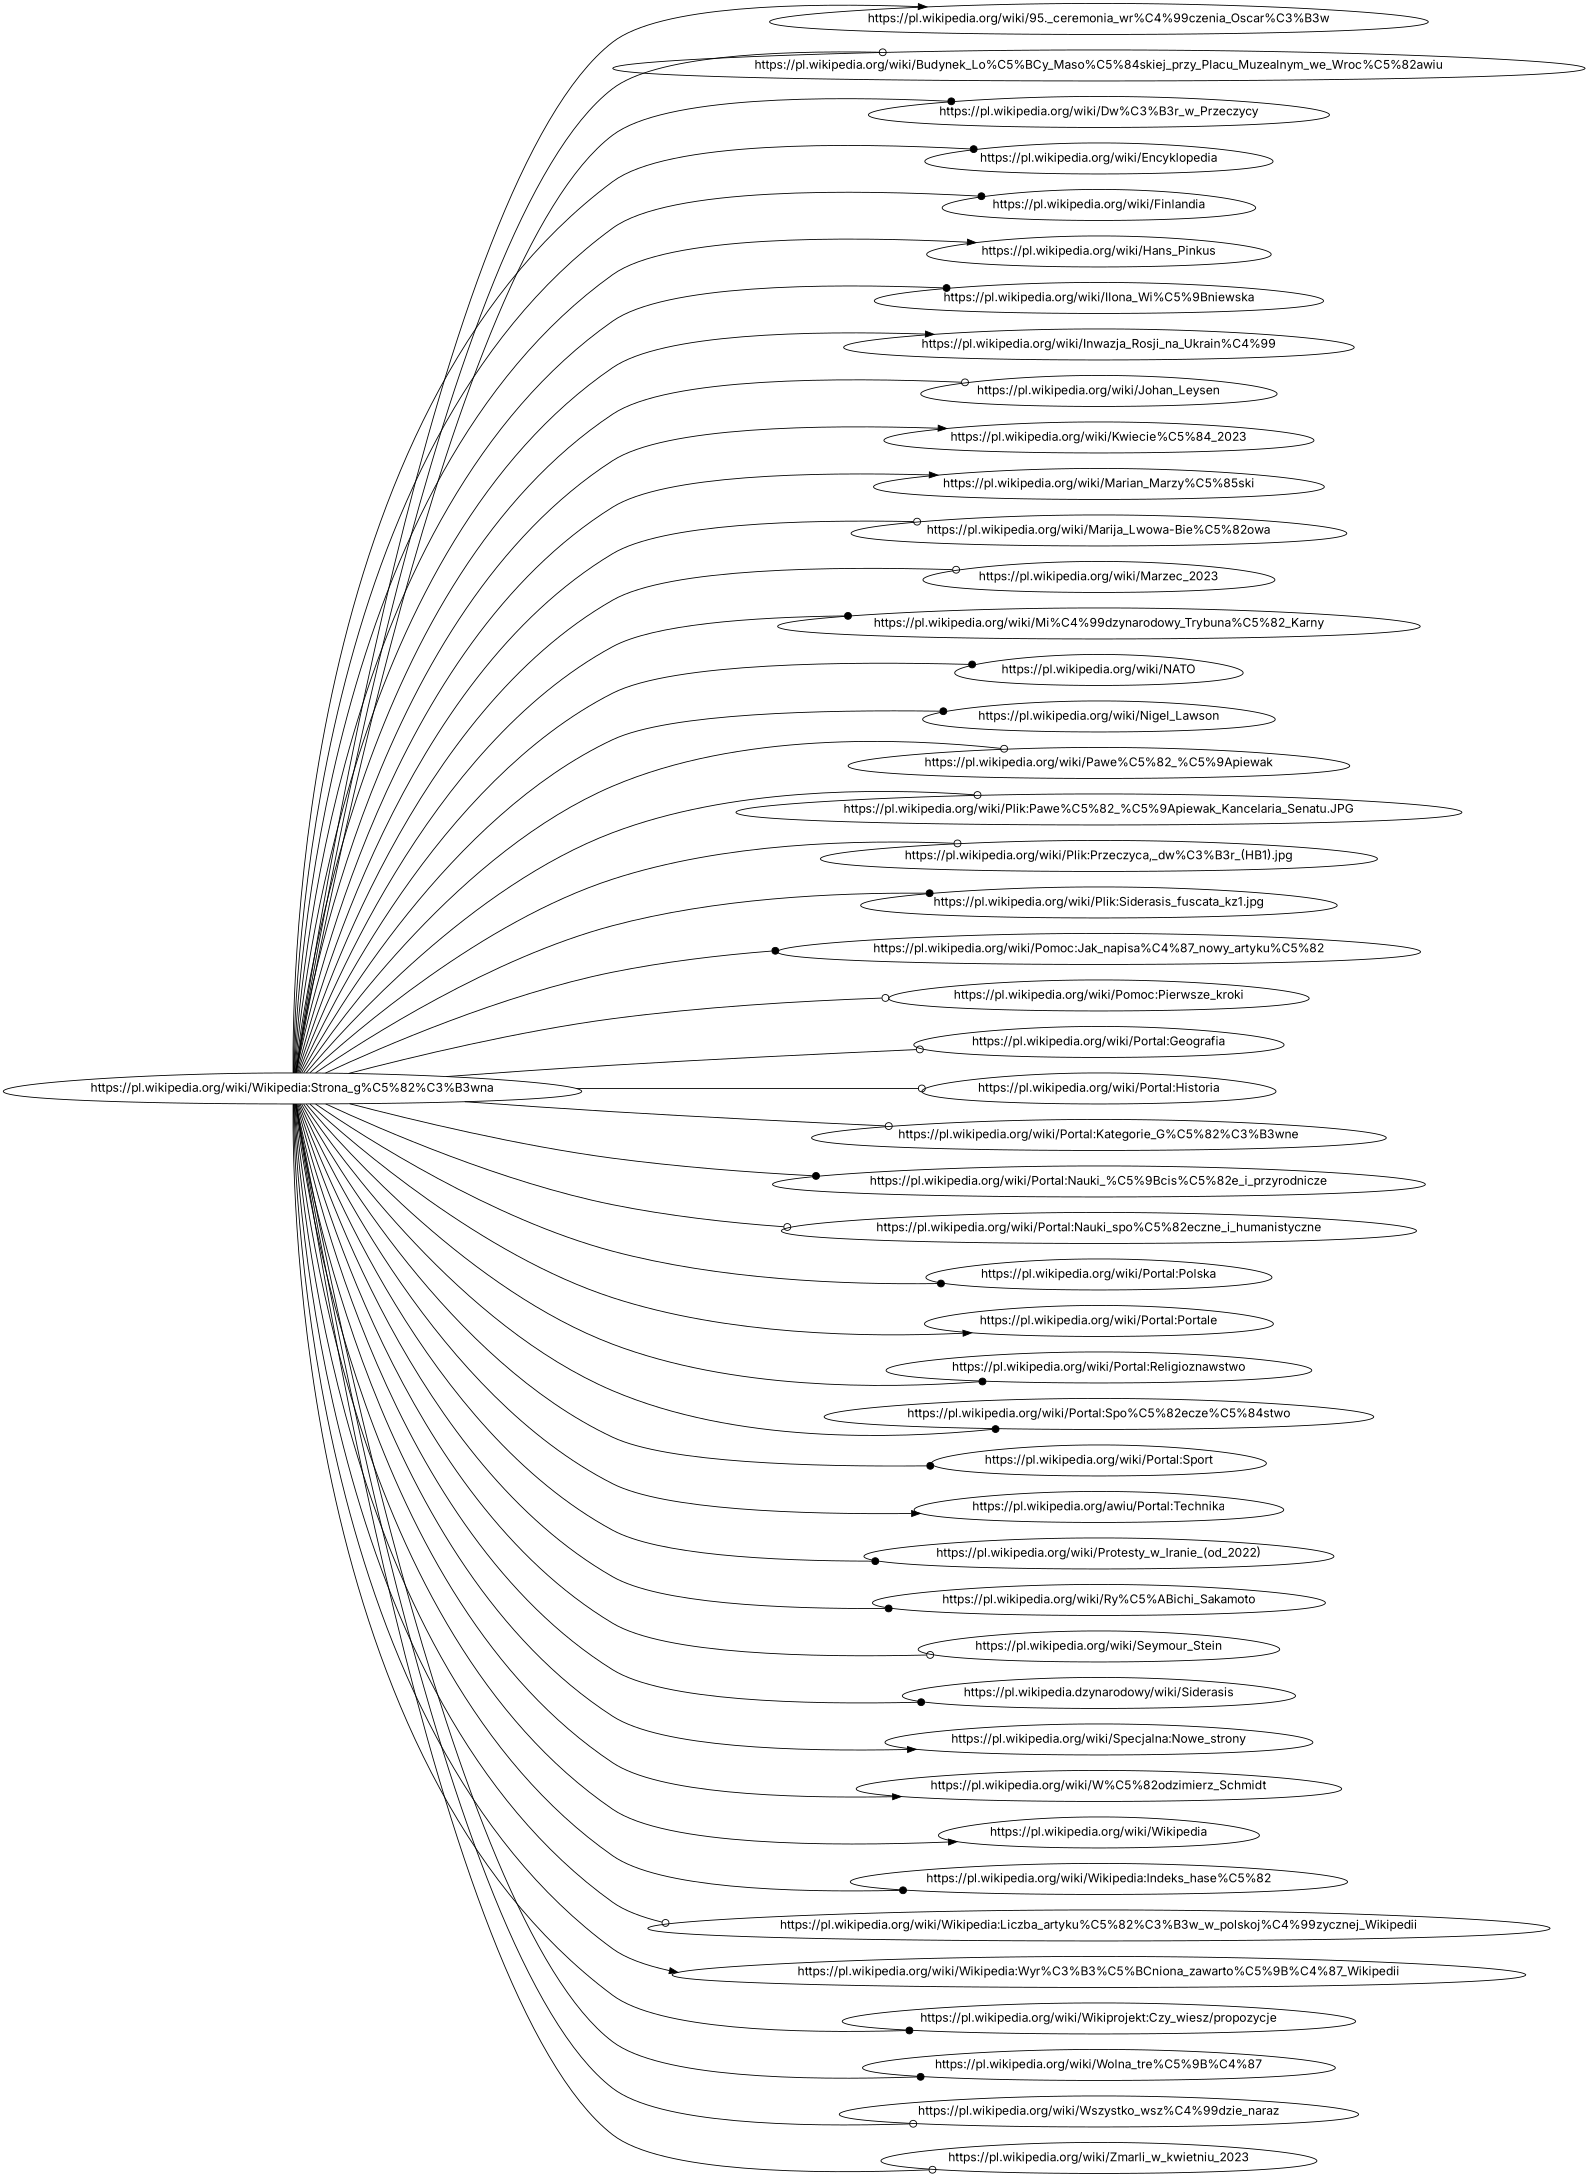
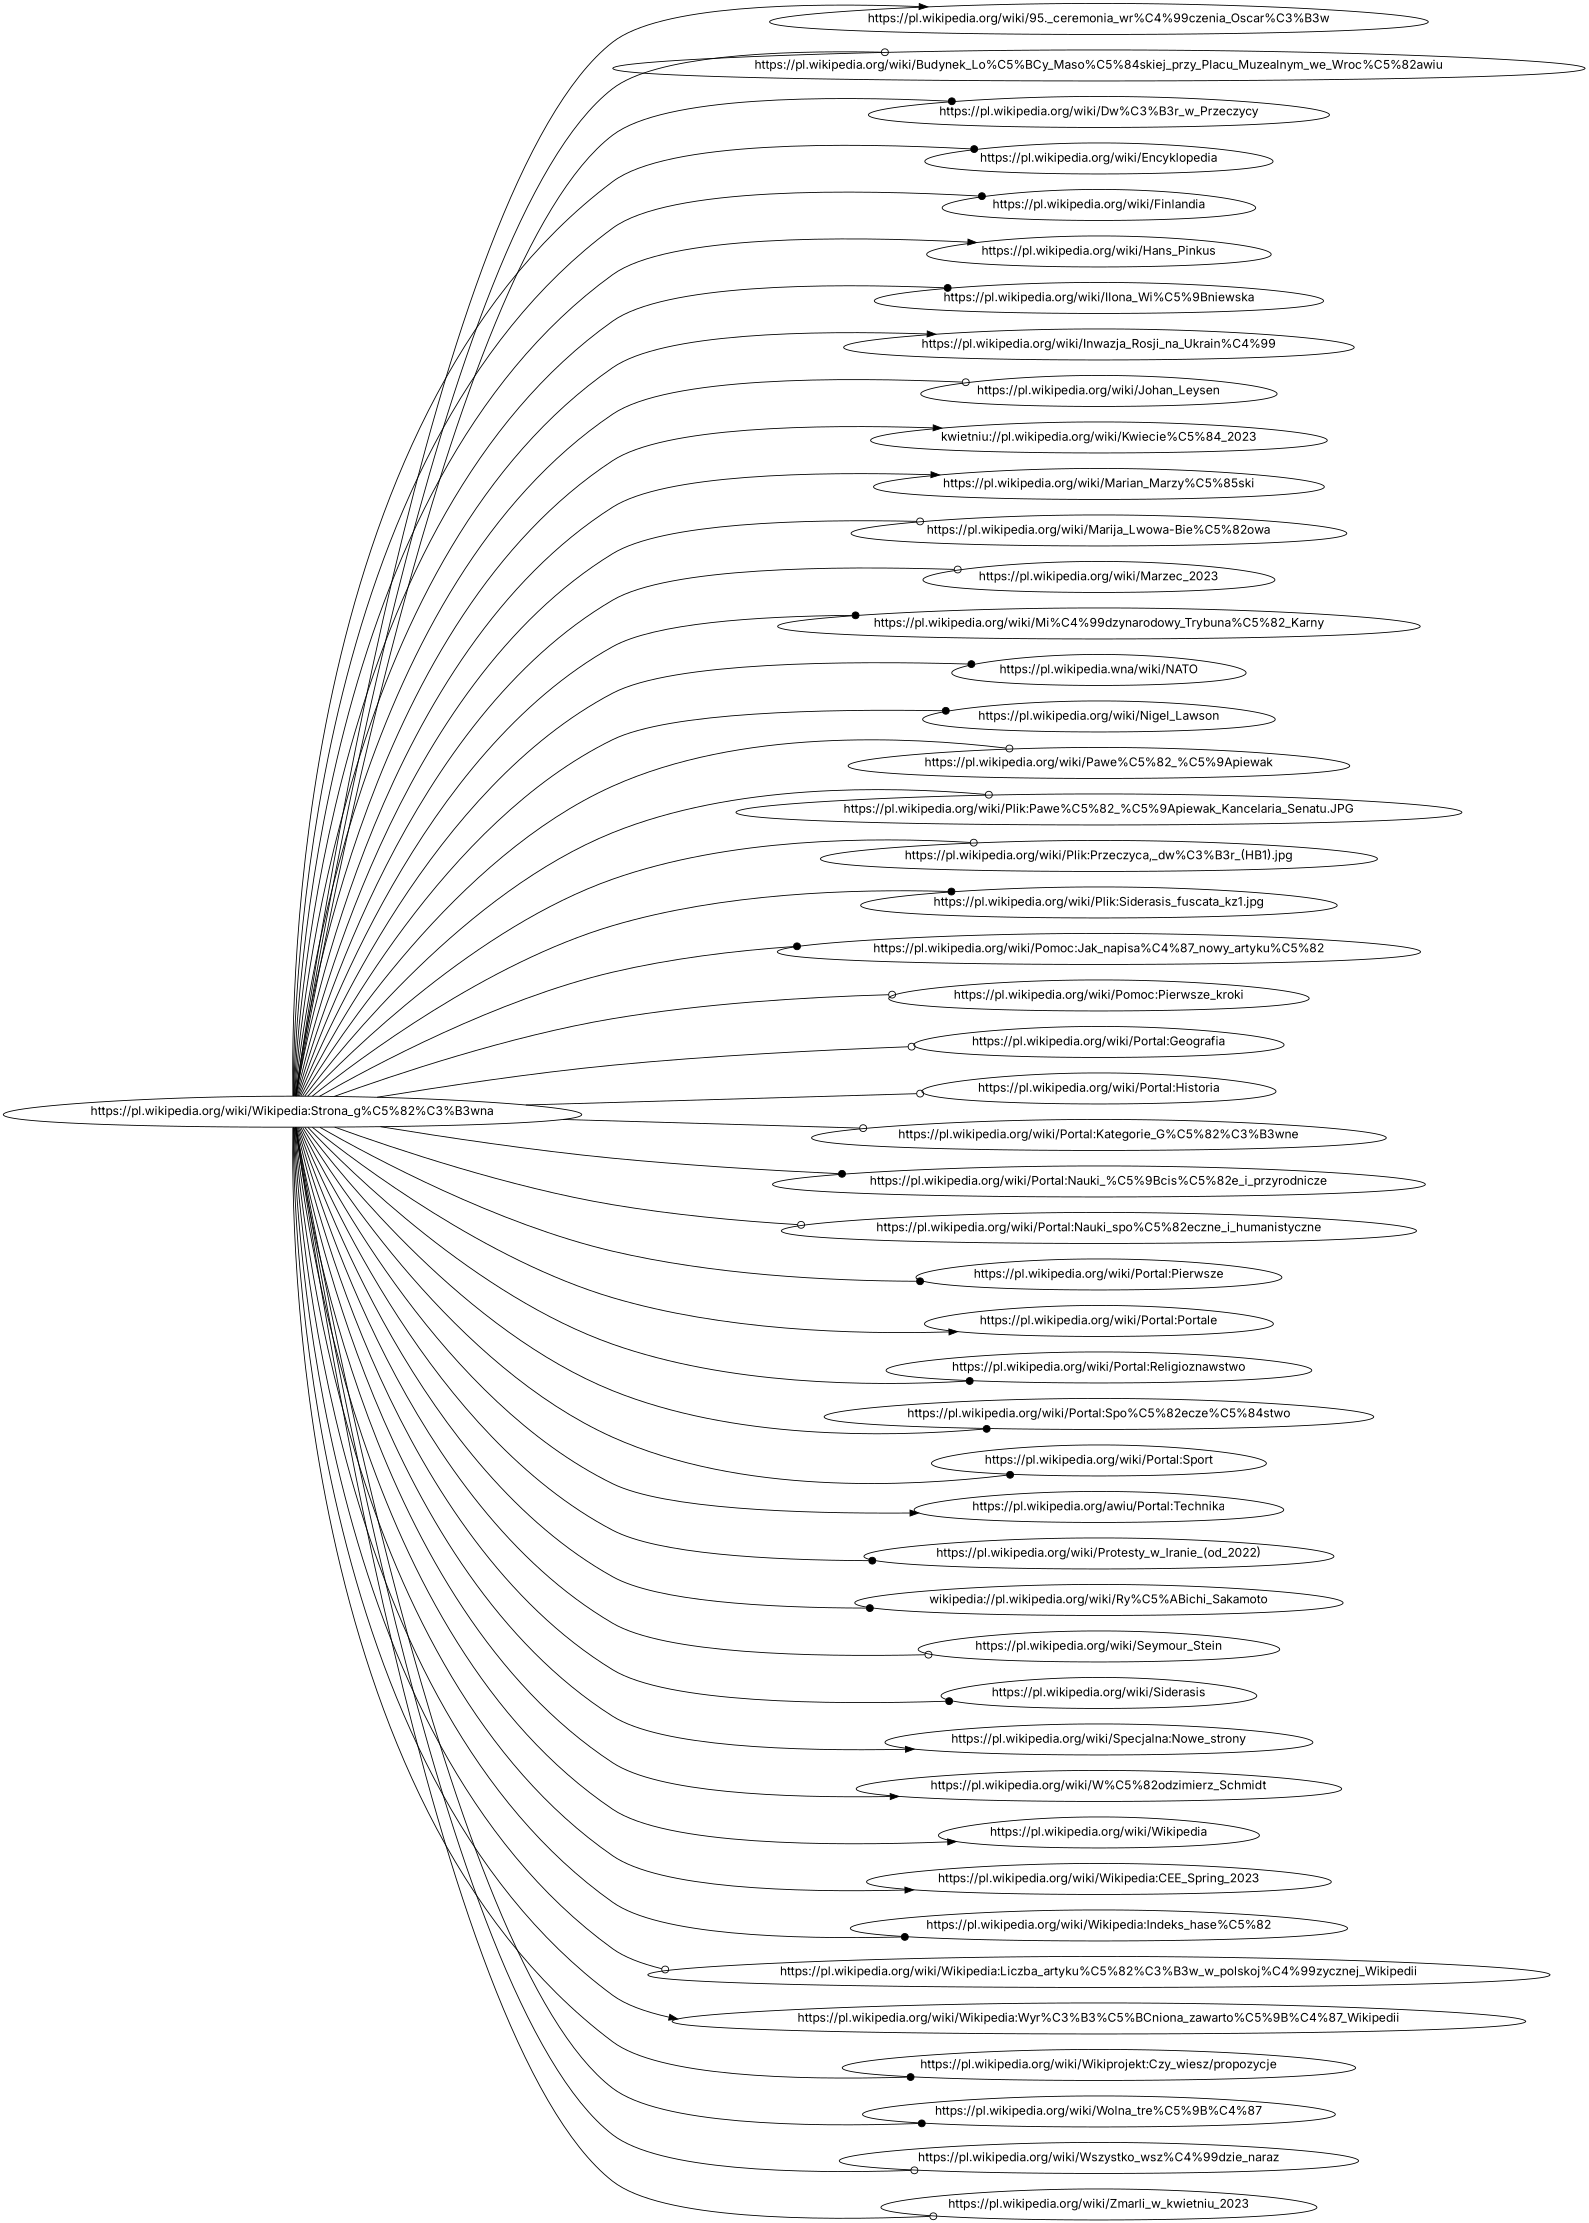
node "https://pl.wikipedia.org/wiki/Kwiecie%C5%84_2023": label "https://pl.wikipedia.org/wiki/Kwiecie%C5%84_2023" -> "kwietniu://pl.wikipedia.org/wiki/Kwiecie%C5%84_2023"
node "https://pl.wikipedia.org/wiki/NATO": label "https://pl.wikipedia.org/wiki/NATO" -> "https://pl.wikipedia.wna/wiki/NATO"
node "https://pl.wikipedia.org/wiki/Portal:Polska": label "https://pl.wikipedia.org/wiki/Portal:Polska" -> "https://pl.wikipedia.org/wiki/Portal:Pierwsze"
node "https://pl.wikipedia.org/wiki/Ry%C5%ABichi_Sakamoto": label "https://pl.wikipedia.org/wiki/Ry%C5%ABichi_Sakamoto" -> "wikipedia://pl.wikipedia.org/wiki/Ry%C5%ABichi_Sakamoto"
node "https://pl.wikipedia.dzynarodowy/wiki/Siderasis": label "https://pl.wikipedia.dzynarodowy/wiki/Siderasis" -> "https://pl.wikipedia.org/wiki/Siderasis"
node "https://pl.wikipedia.org/wiki/Wikipedia:CEE_Spring_2023": added
